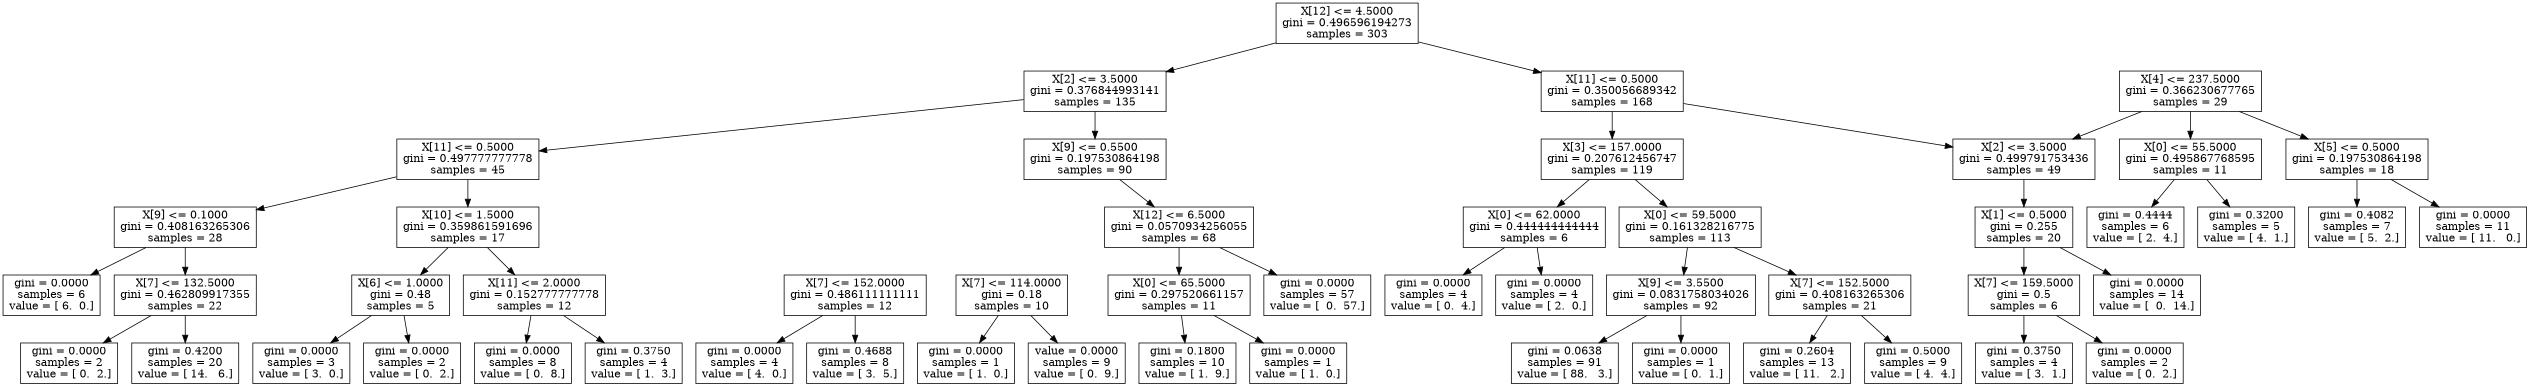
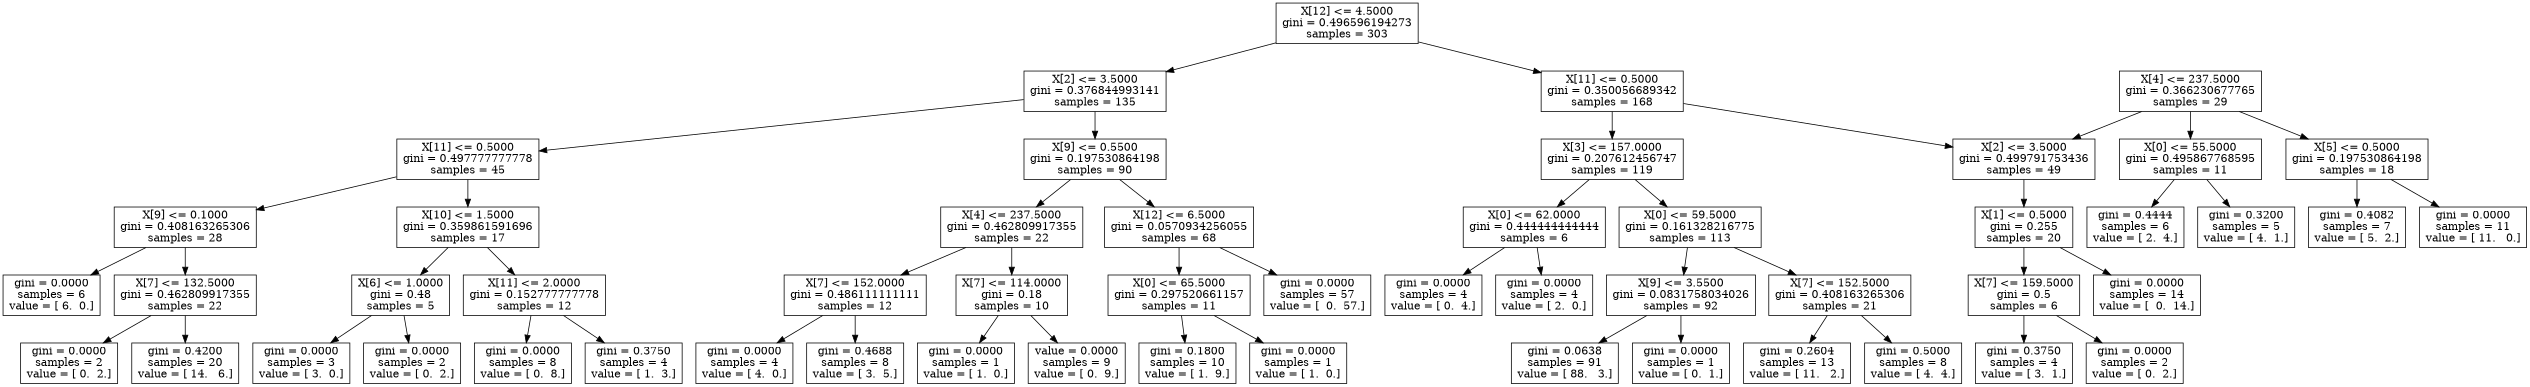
node "X[4] <= 237.5000 gini = 0.462809917355 samples = 22": added
node "gini = 0.5000 samples = 9 value = [ 4.  4.]": label "gini = 0.5000 samples = 9 value = [ 4.  4.]" -> "gini = 0.5000 samples = 8 value = [ 4.  4.]"
